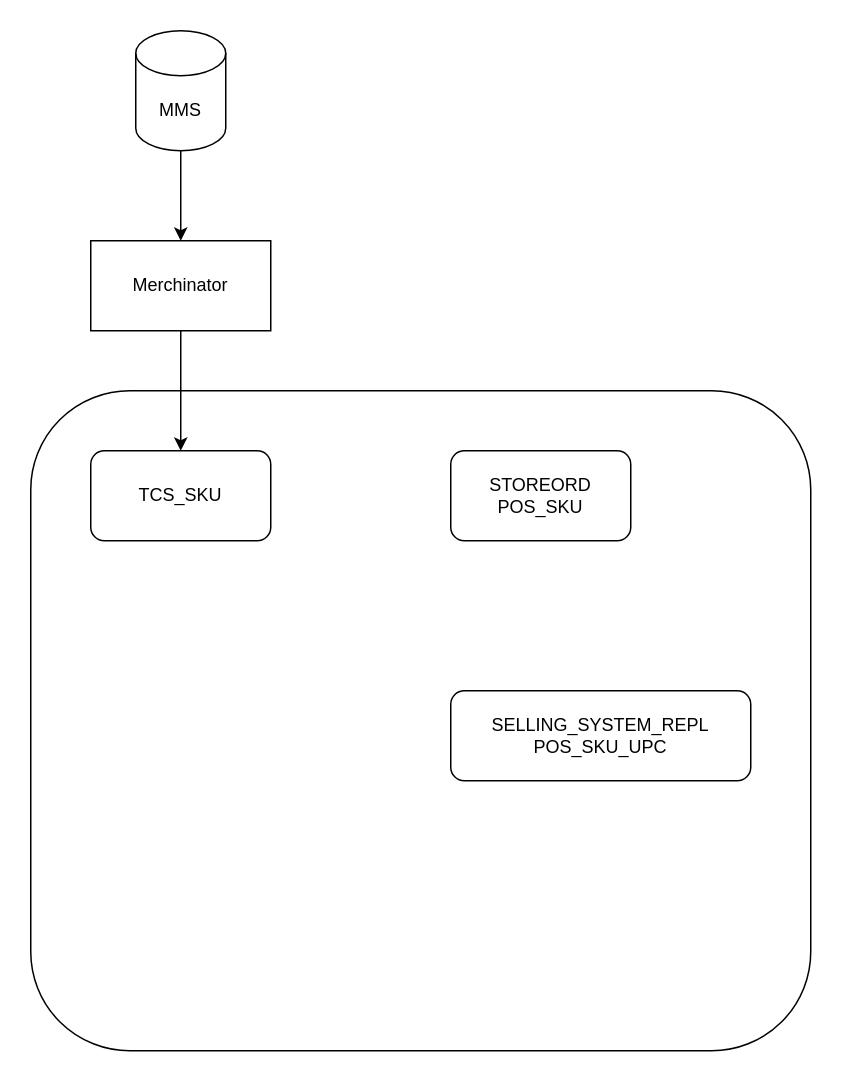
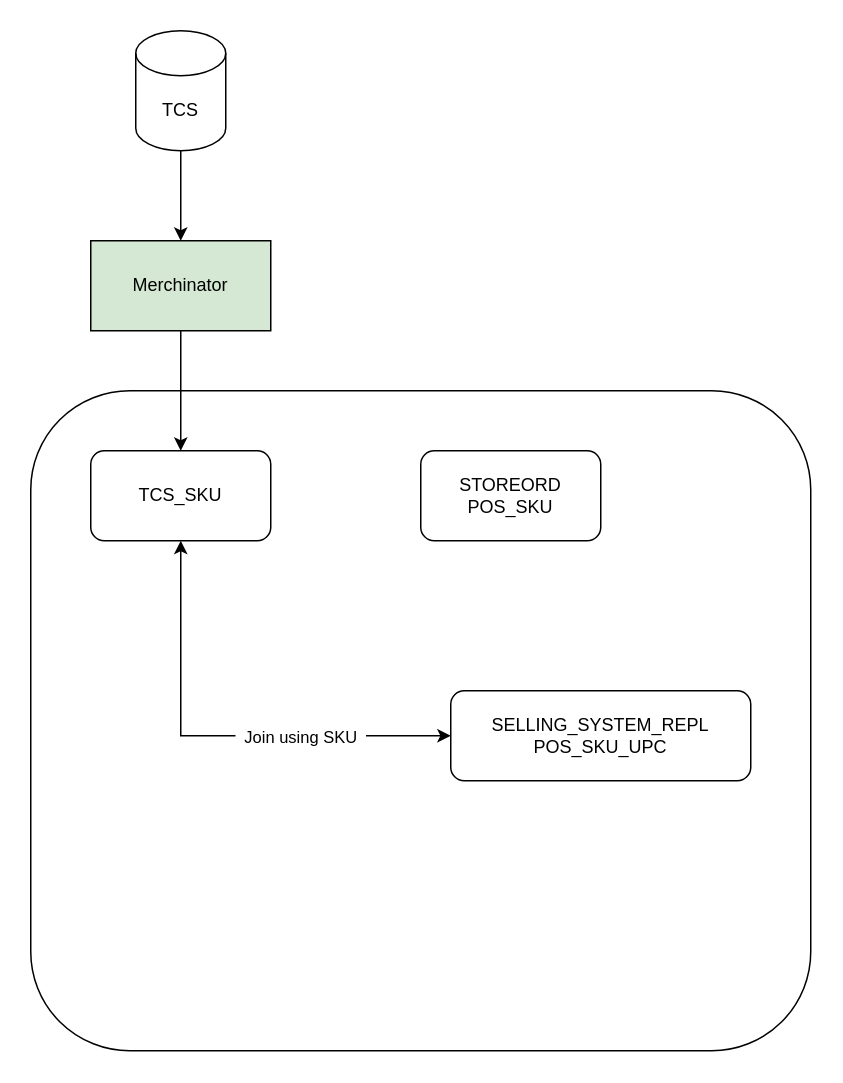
node "MMS": label "MMS" -> "TCS"
node "Merchinator": fillcolor #ffffff -> #d5e8d4
node "STOREORD POS_SKU": moved (541, 496) -> (511, 496)
edge "TCS_SKU" -- "SELLING_SYSTEM_REPL POS_SKU_UPC": added, label "Join using SKU"
